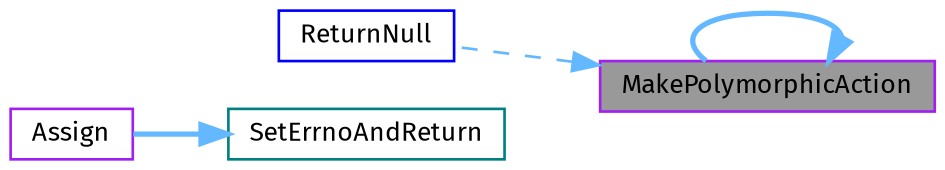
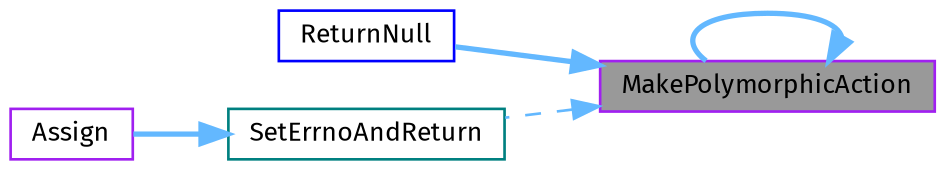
edge "ReturnNull" -> "MakePolymorphicAction": style dashed -> bold
edge "SetErrnoAndReturn" -> "MakePolymorphicAction": added
